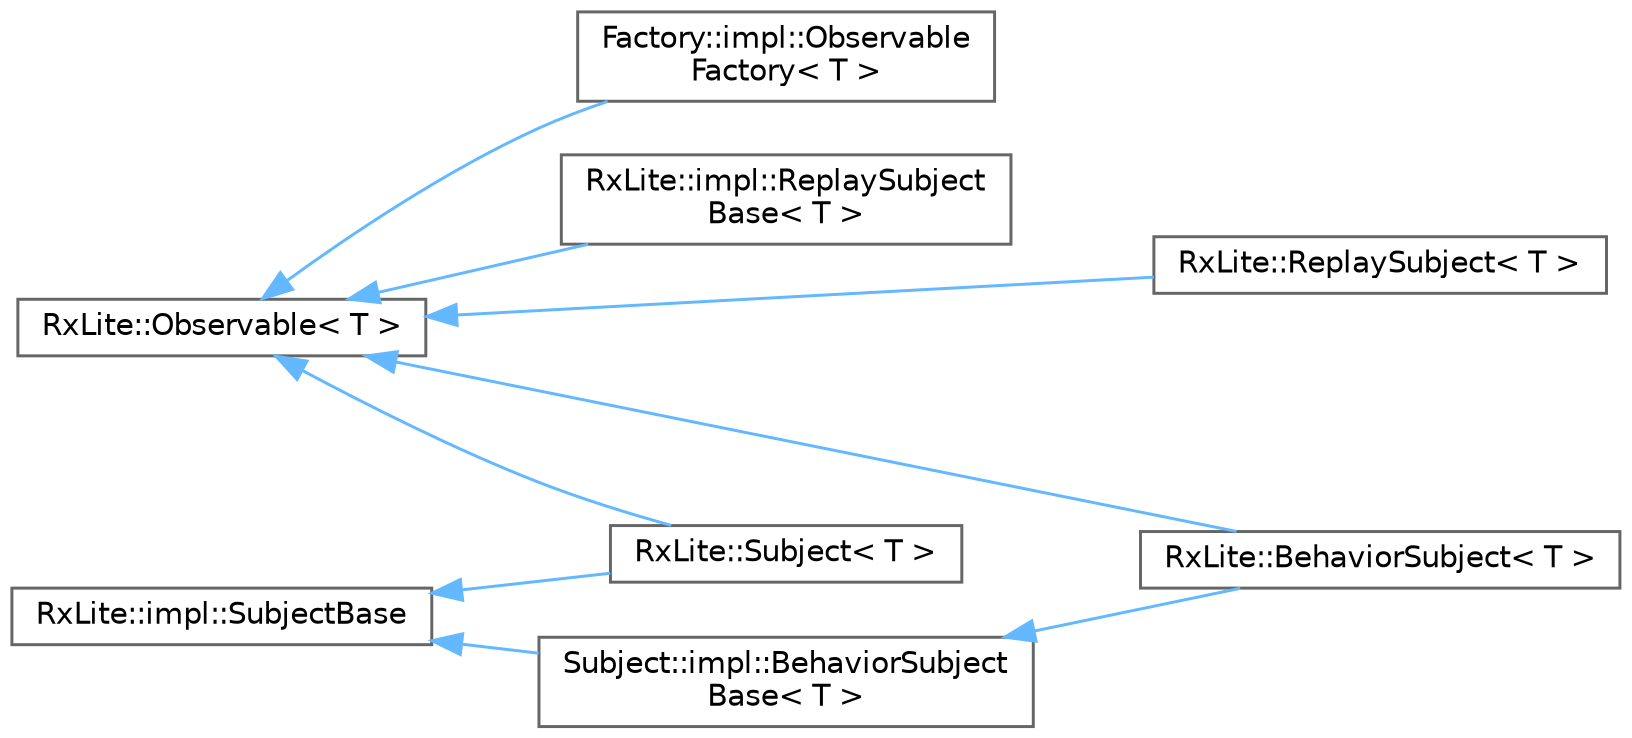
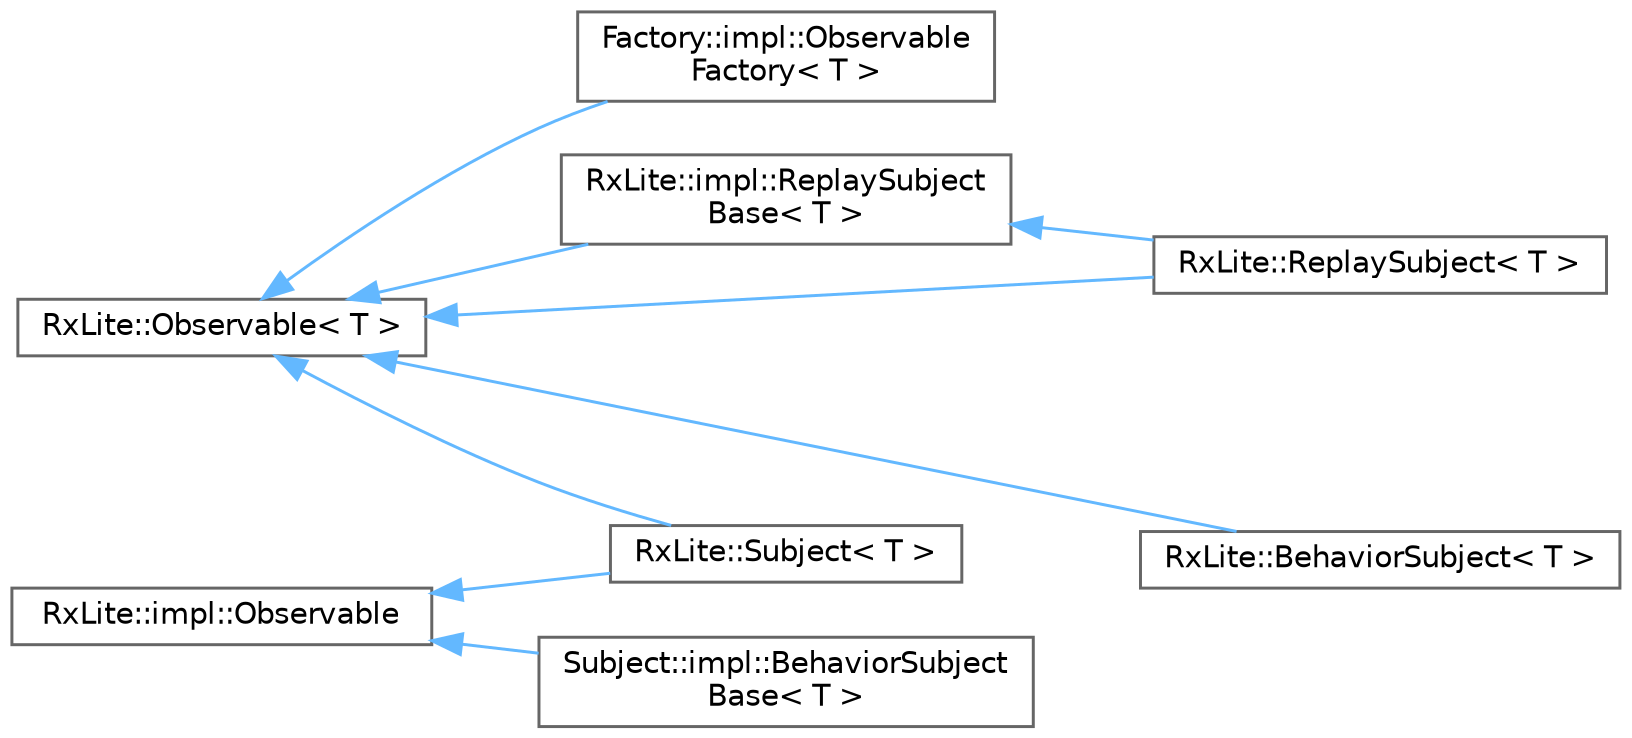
edge "RxLite::ReplaySubject< T >" -> "RxLite::impl::ReplaySubject Base< T >": added
edge "RxLite::BehaviorSubject< T >" -> "Subject::impl::BehaviorSubject Base< T >": removed
node "RxLite::impl::SubjectBase": label "RxLite::impl::SubjectBase" -> "RxLite::impl::Observable"
